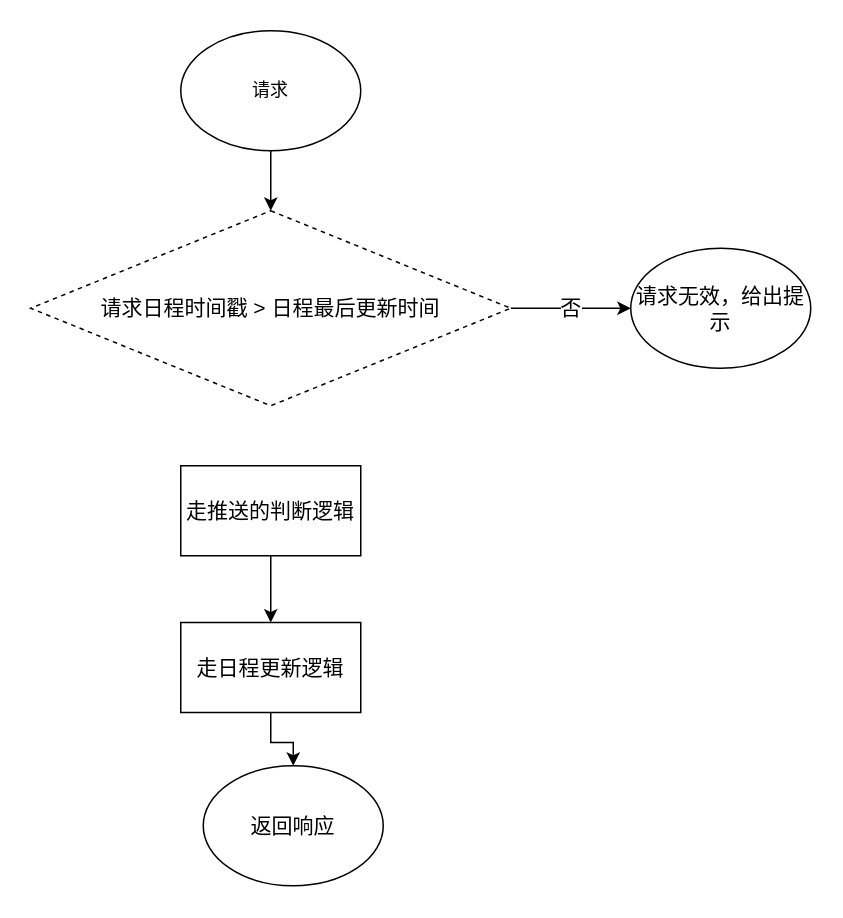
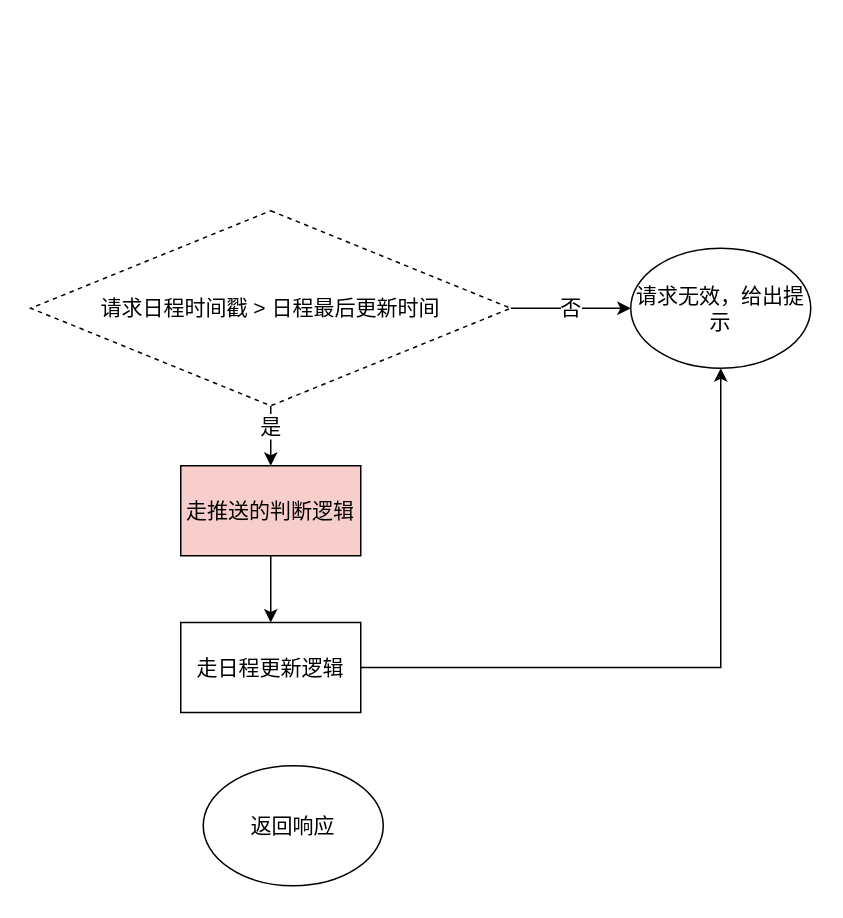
node "请求": removed
edge "请求" -> "请求日程时间戳 > 日程最后更新时间": removed
edge "请求日程时间戳 > 日程最后更新时间" -> "走推送的判断逻辑": added, label "是"
node "走推送的判断逻辑": fillcolor #ffffff -> #f8cecc
edge "走日程更新逻辑" -> "返回响应": now "走日程更新逻辑" -> "请求无效，给出提示"
